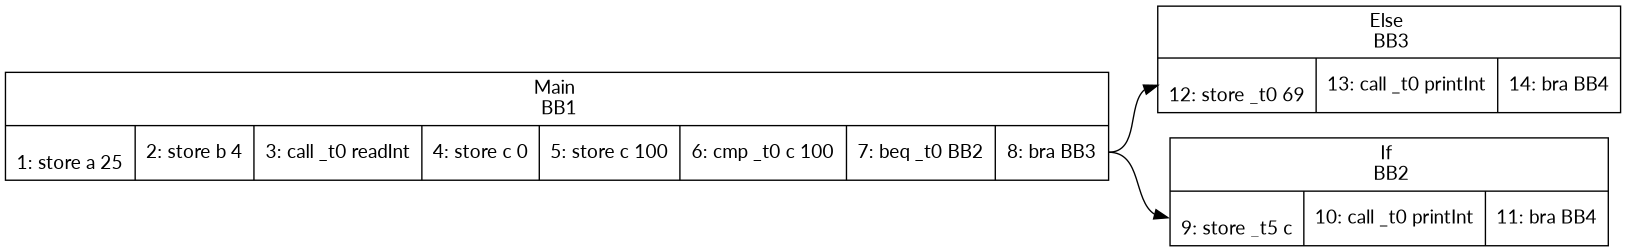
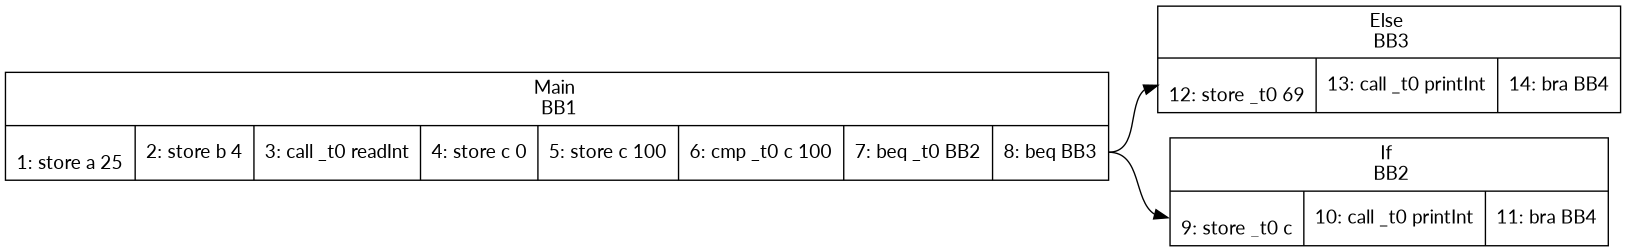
node "Main": text "8: bra BB3" -> "8: beq BB3"
node "If": text "9: store _t5 c" -> "9: store _t0 c"
